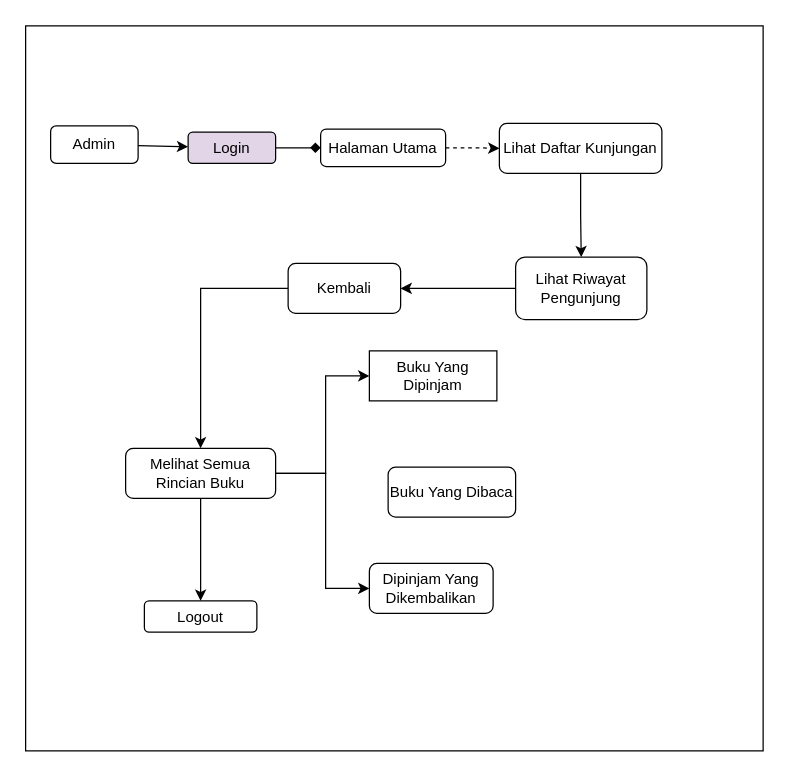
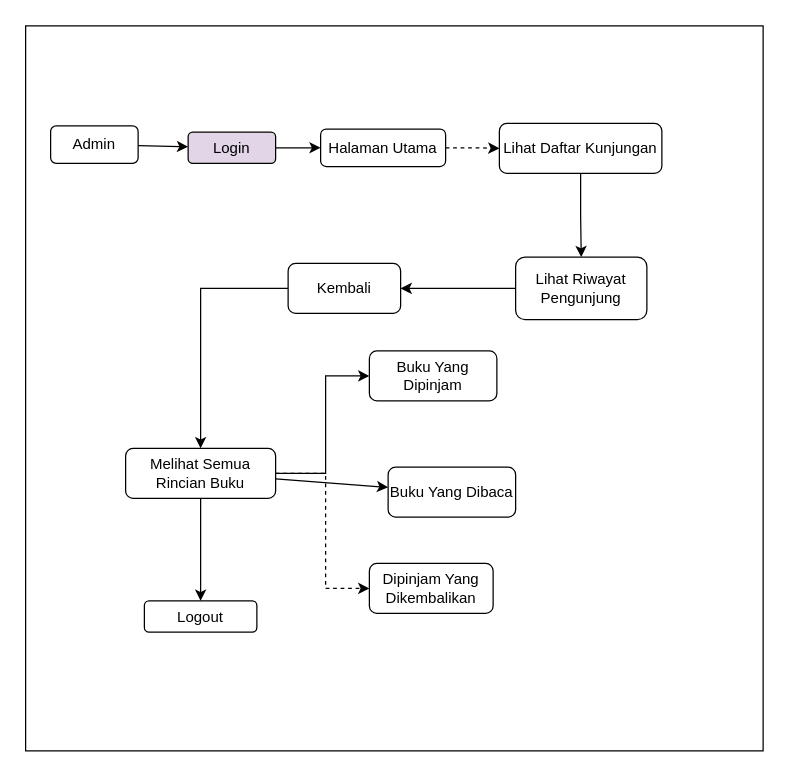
edge "Login" -> "Halaman Utama": arrowhead diamond -> classic
node "Buku Yang Dipinjam": shape rectangle -> rounded rectangle
edge "Melihat Semua Rincian Buku" -> "Buku Yang Dibaca": added
edge "Melihat Semua Rincian Buku" -> "Dipinjam Yang Dikembalikan": style solid -> dashed
